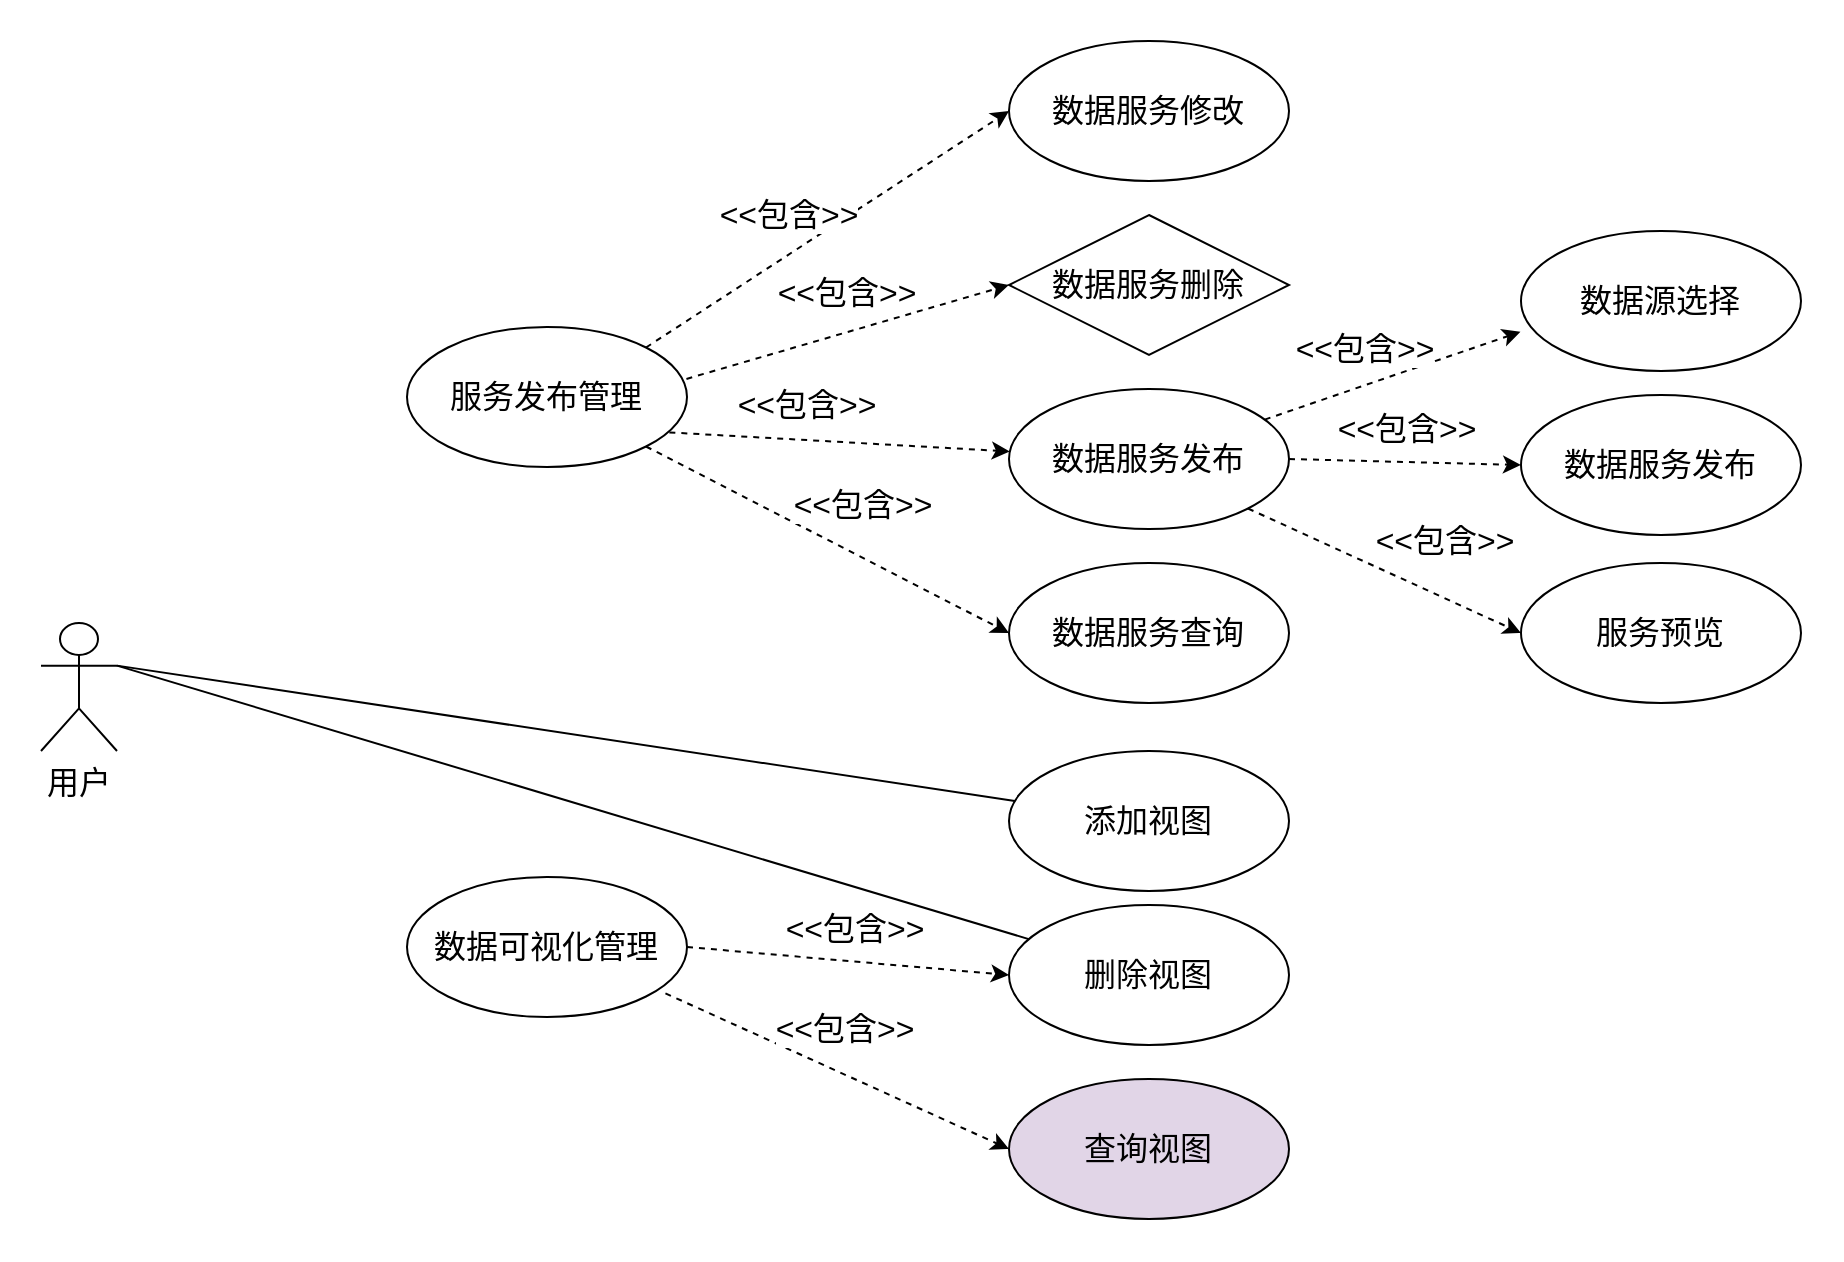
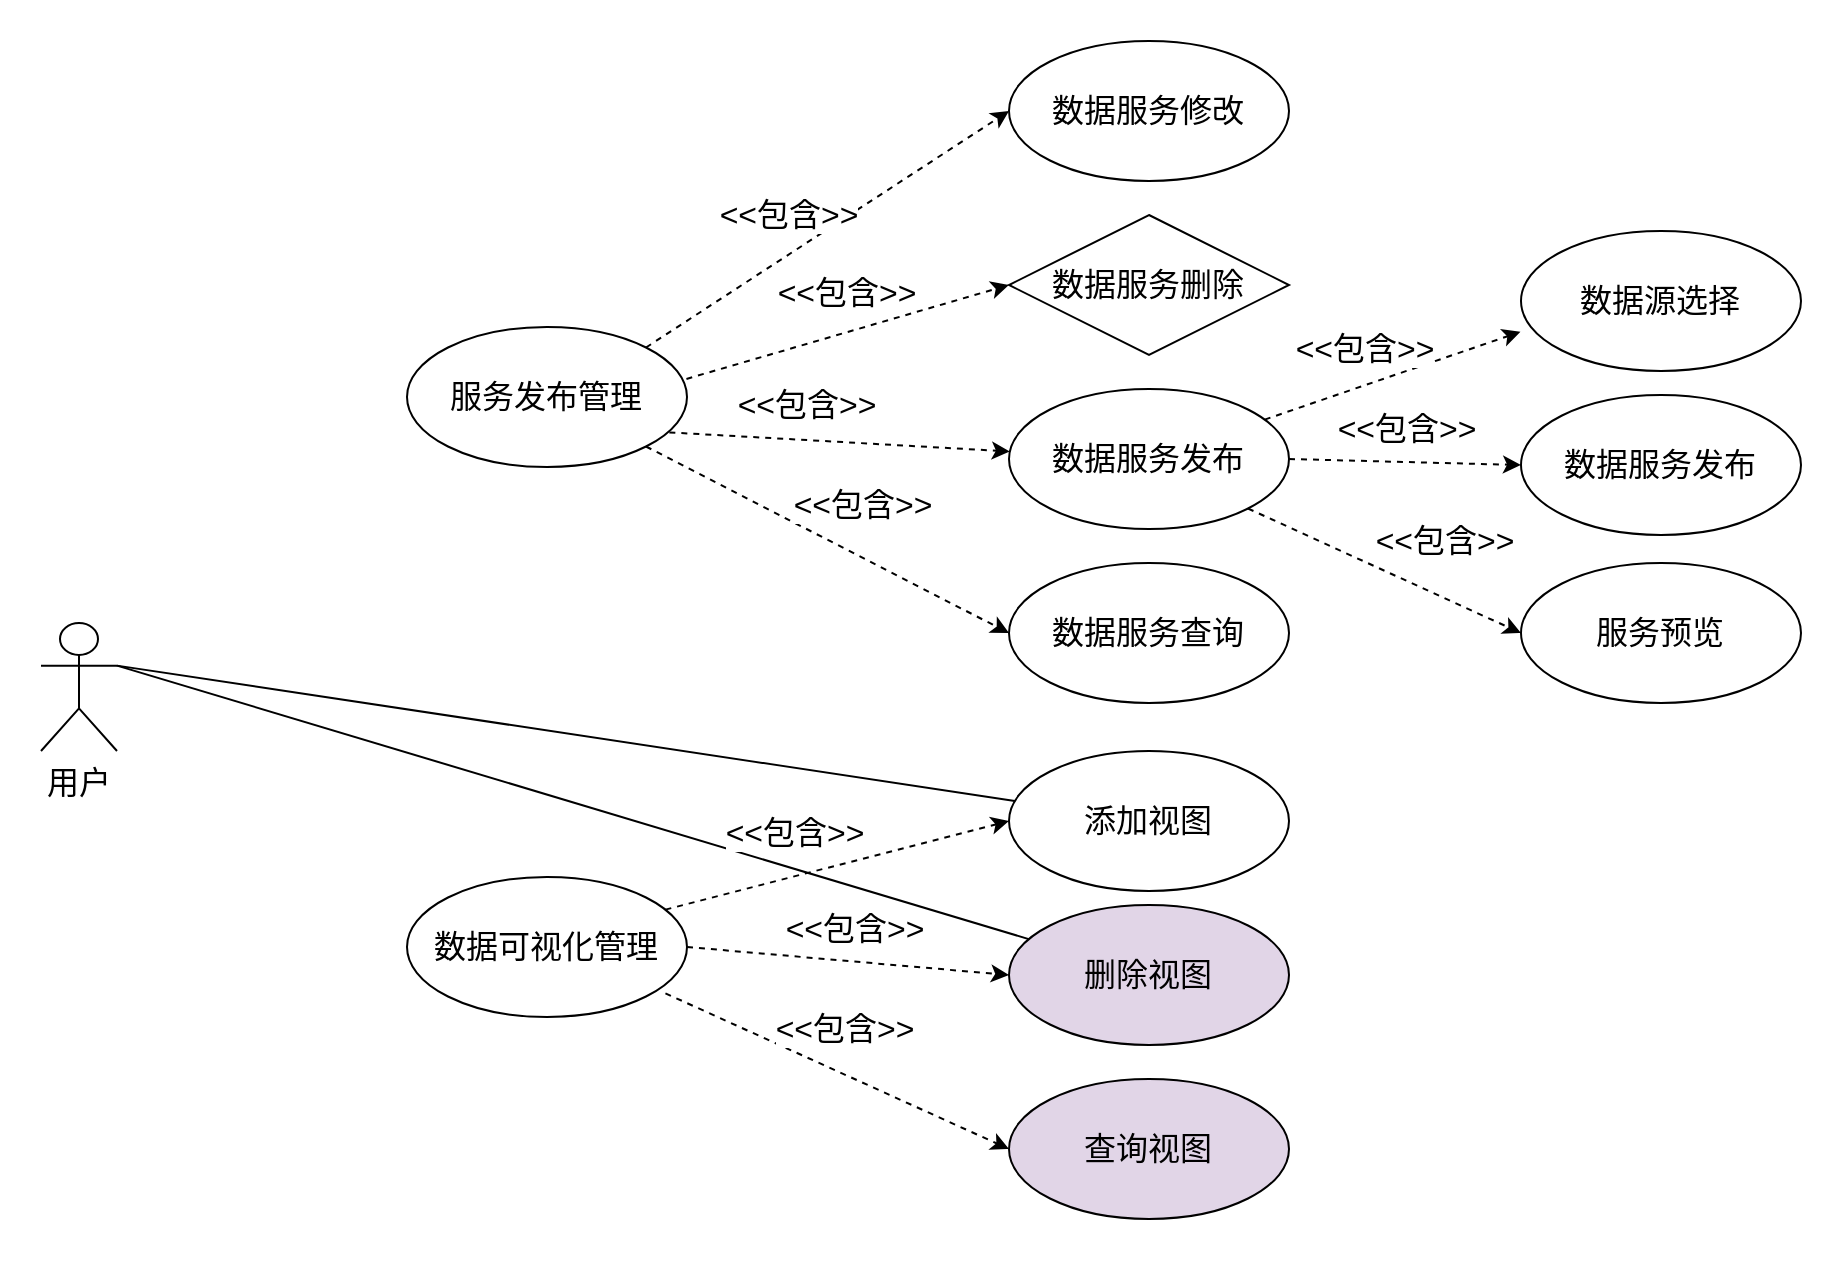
edge "数据可视化管理" -> "添加视图": added, label "<<包含>>"
node "删除视图": fillcolor #ffffff -> #e1d5e7
